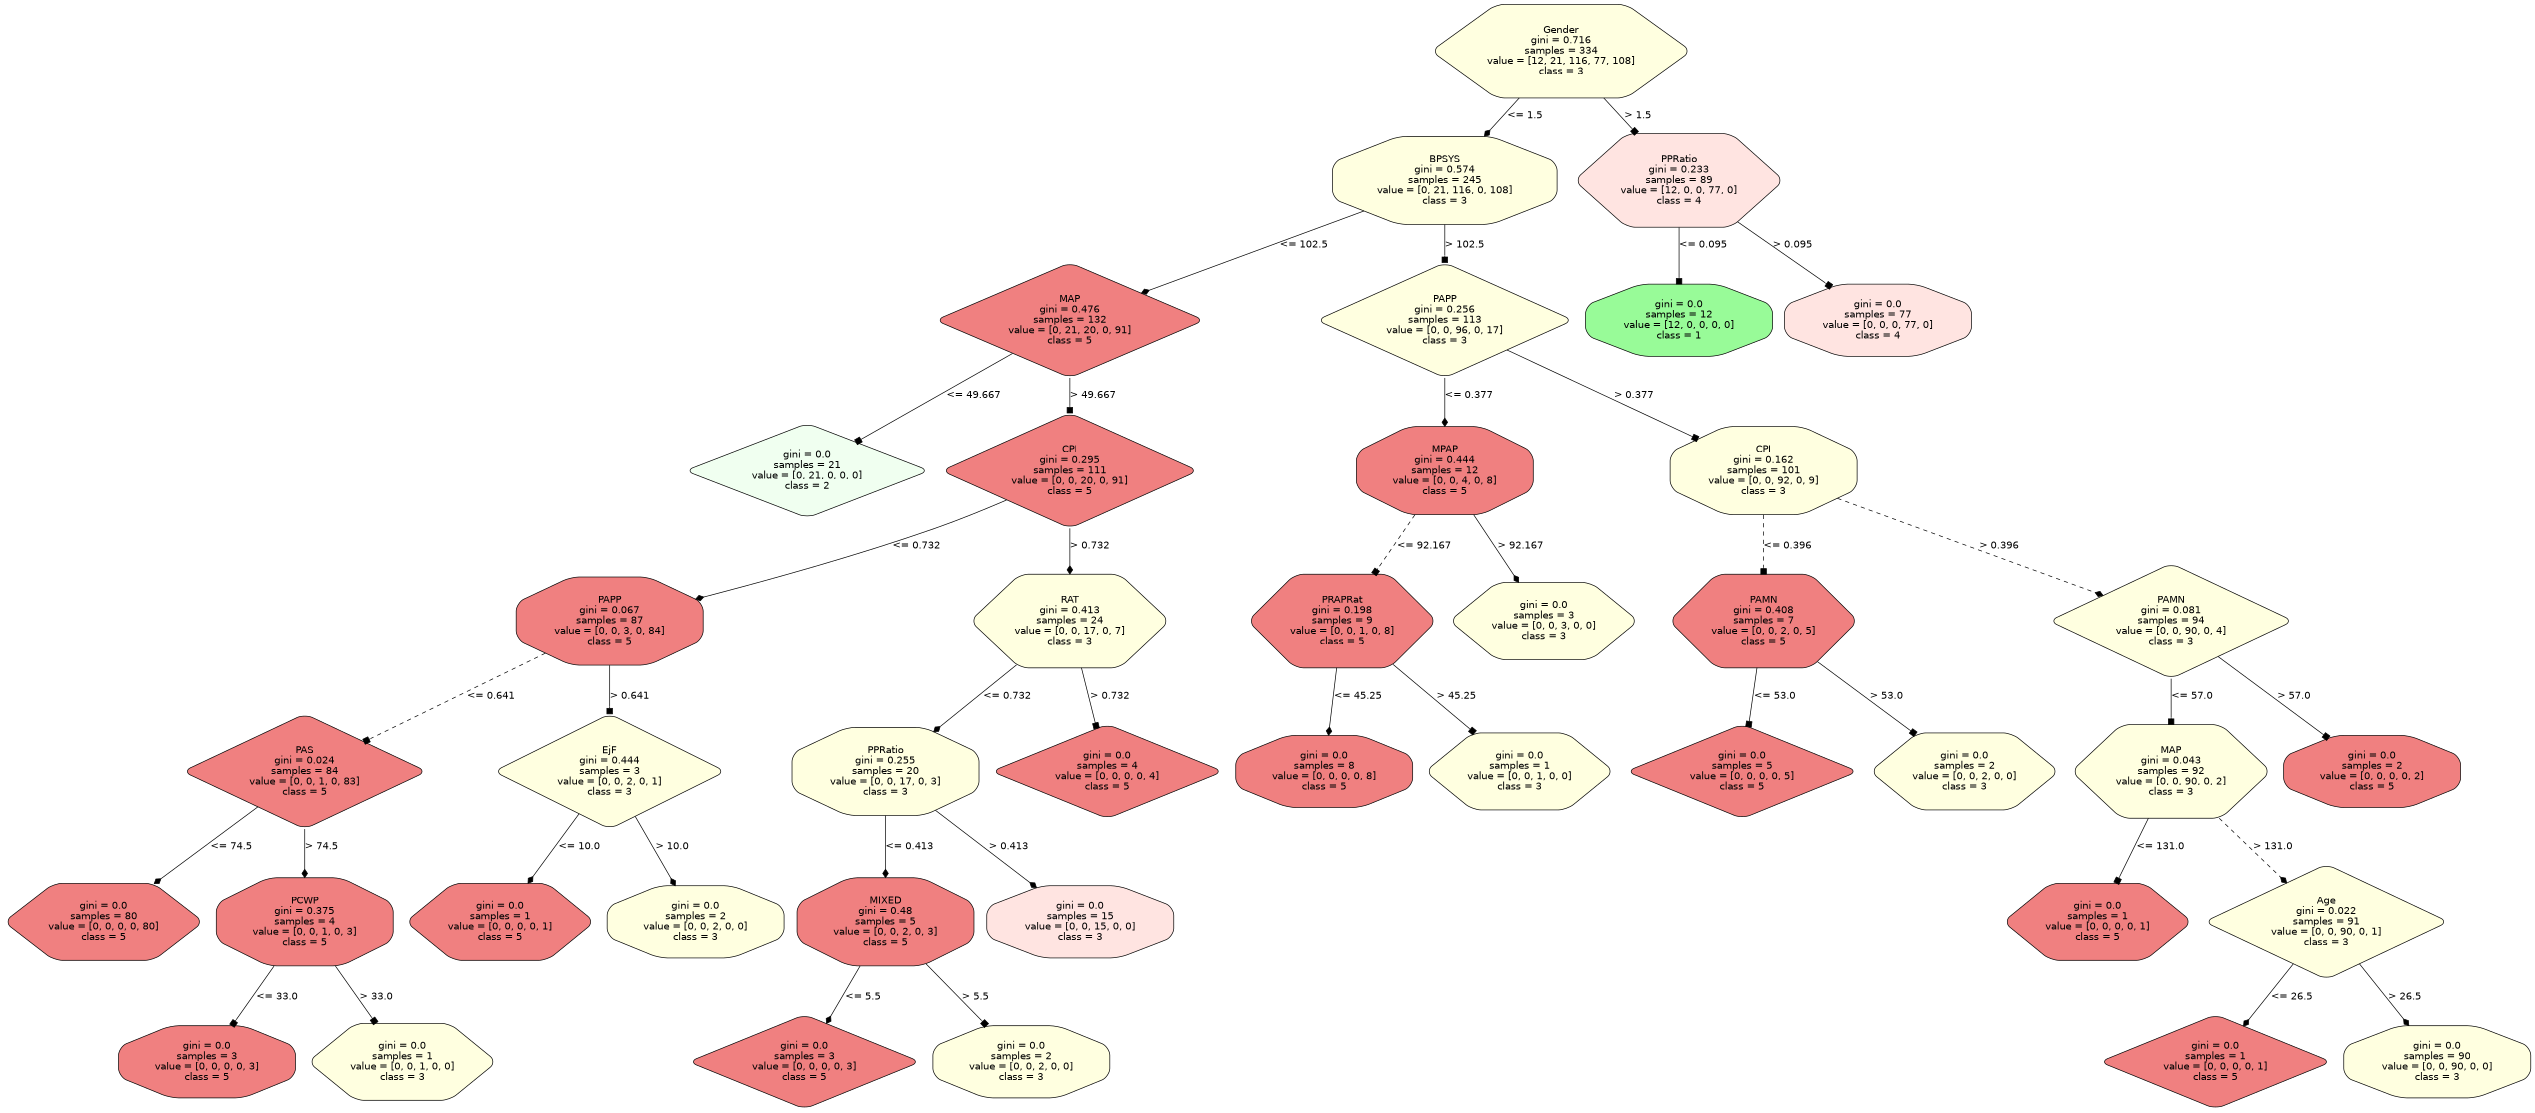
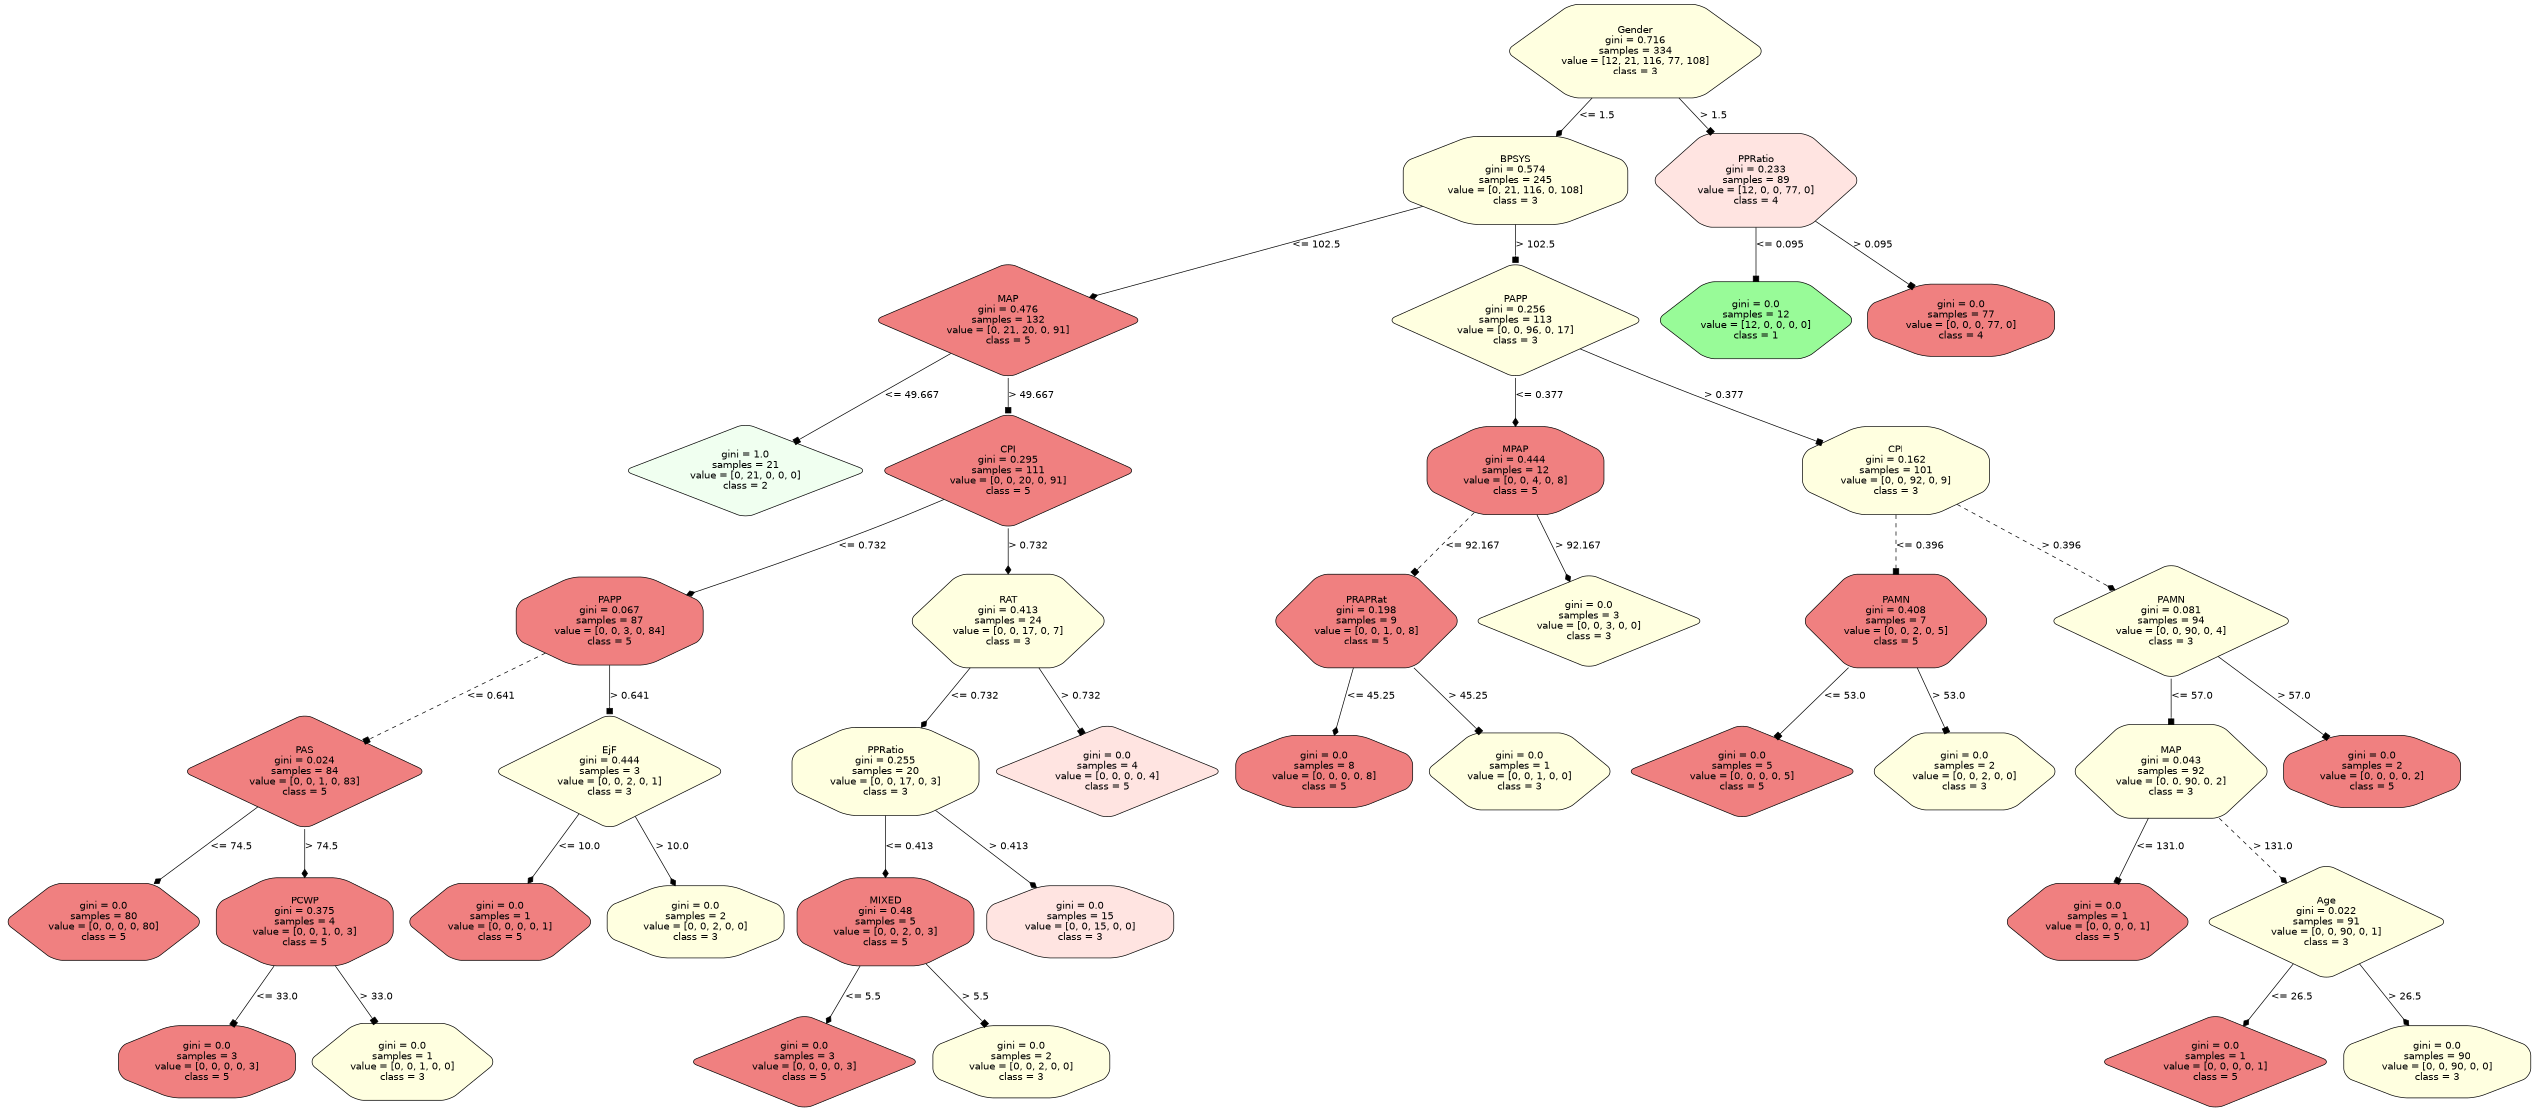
node "gini = 0.0 samples = 12 value = [12, 0, 0, 0, 0] class = 1": shape octagon -> hexagon
node "gini = 0.0 samples = 77 value = [0, 0, 0, 77, 0] class = 4": fillcolor mistyrose -> lightcoral
node "gini = 0.0 samples = 21 value = [0, 21, 0, 0, 0] class = 2": label "gini = 0.0 samples = 21 value = [0, 21, 0, 0, 0] class = 2" -> "gini = 1.0 samples = 21 value = [0, 21, 0, 0, 0] class = 2"
node "gini = 0.0 samples = 3 value = [0, 0, 3, 0, 0] class = 3": shape hexagon -> diamond
node "gini = 0.0 samples = 4 value = [0, 0, 0, 0, 4] class = 5": fillcolor lightcoral -> mistyrose
